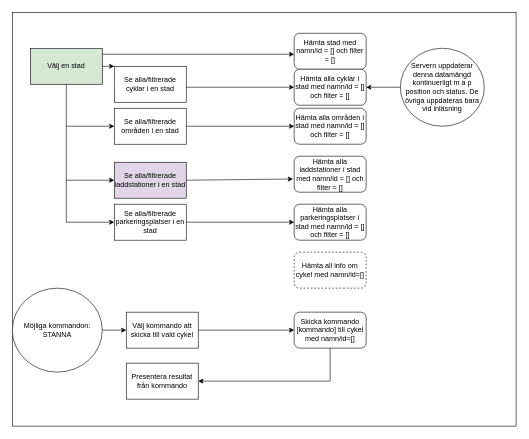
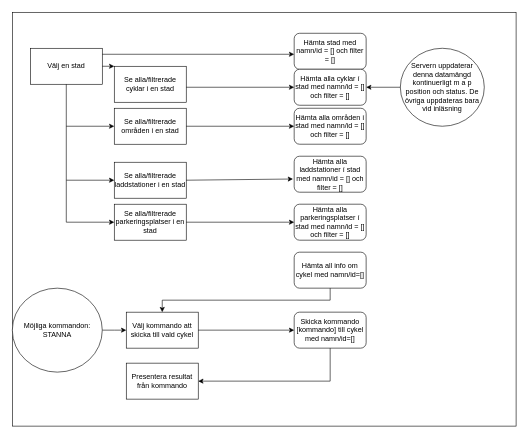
node "Välj en stad": fillcolor #d5e8d4 -> #ffffff
node "Se alla/filtrerade laddstationer i en stad": fillcolor #e1d5e7 -> #ffffff
node "Hämta all info om cykel med namn/id=[]": style dashed -> solid
edge "Hämta all info om cykel med namn/id=[]" -> "Välj kommando att skicka till vald cykel": added
